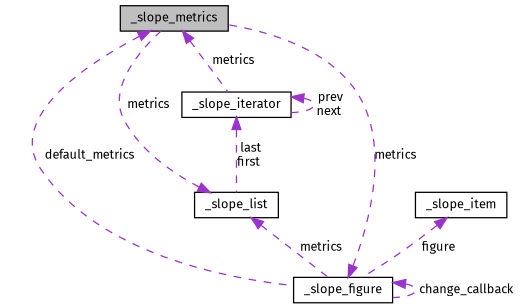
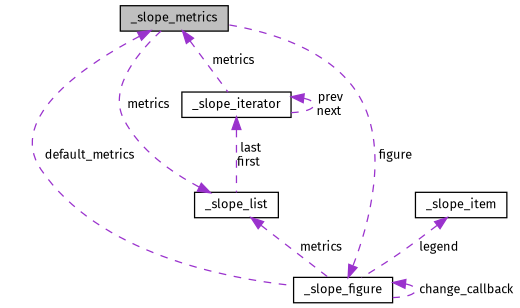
edge "_slope_metrics" -> "_slope_figure": label " metrics" -> " figure"
edge "_slope_figure" -> "_slope_item": label " figure" -> " legend"
